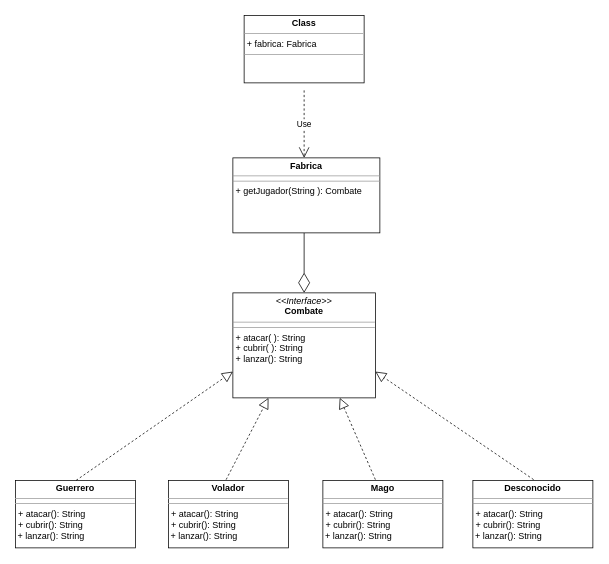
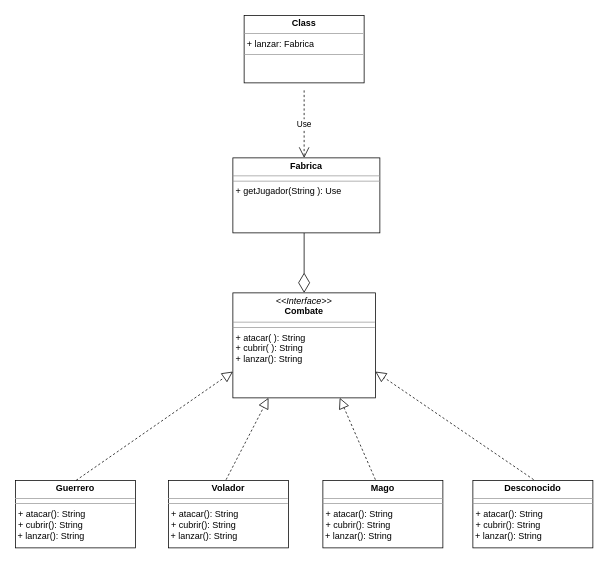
node "Class + fabrica: Fabrica": label "Class + fabrica: Fabrica" -> "Class + lanzar: Fabrica"
node "Fabrica + getJugador(String ): Combate": label "Fabrica + getJugador(String ): Combate" -> "Fabrica + getJugador(String ): Use"
